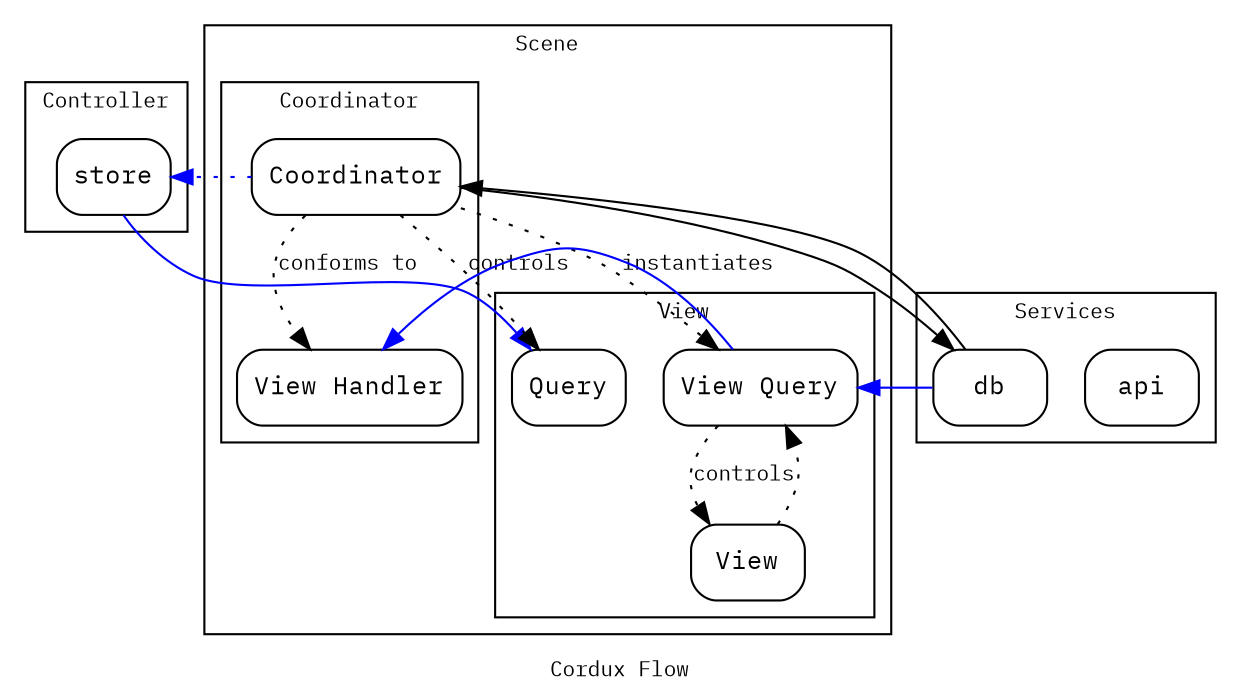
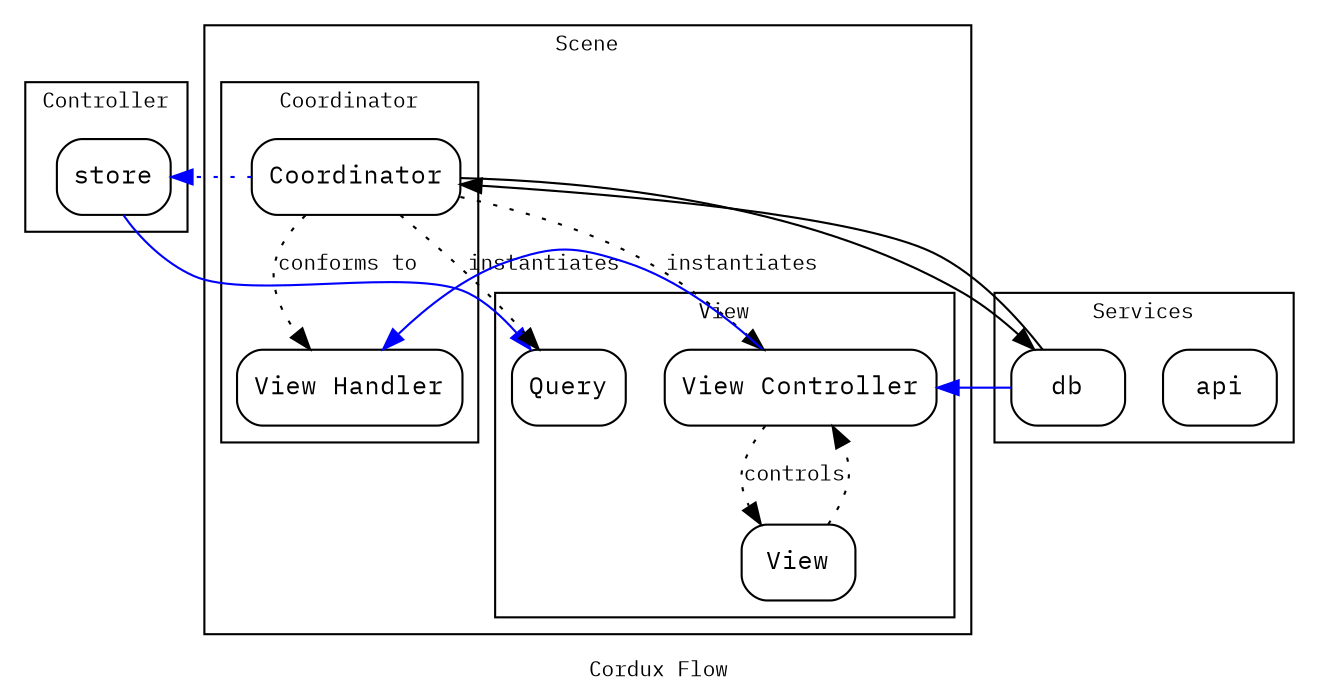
edge "Coordinator" -> "Query": label "controls" -> "instantiates"
node "View Query": label "View Query" -> "View Controller"
